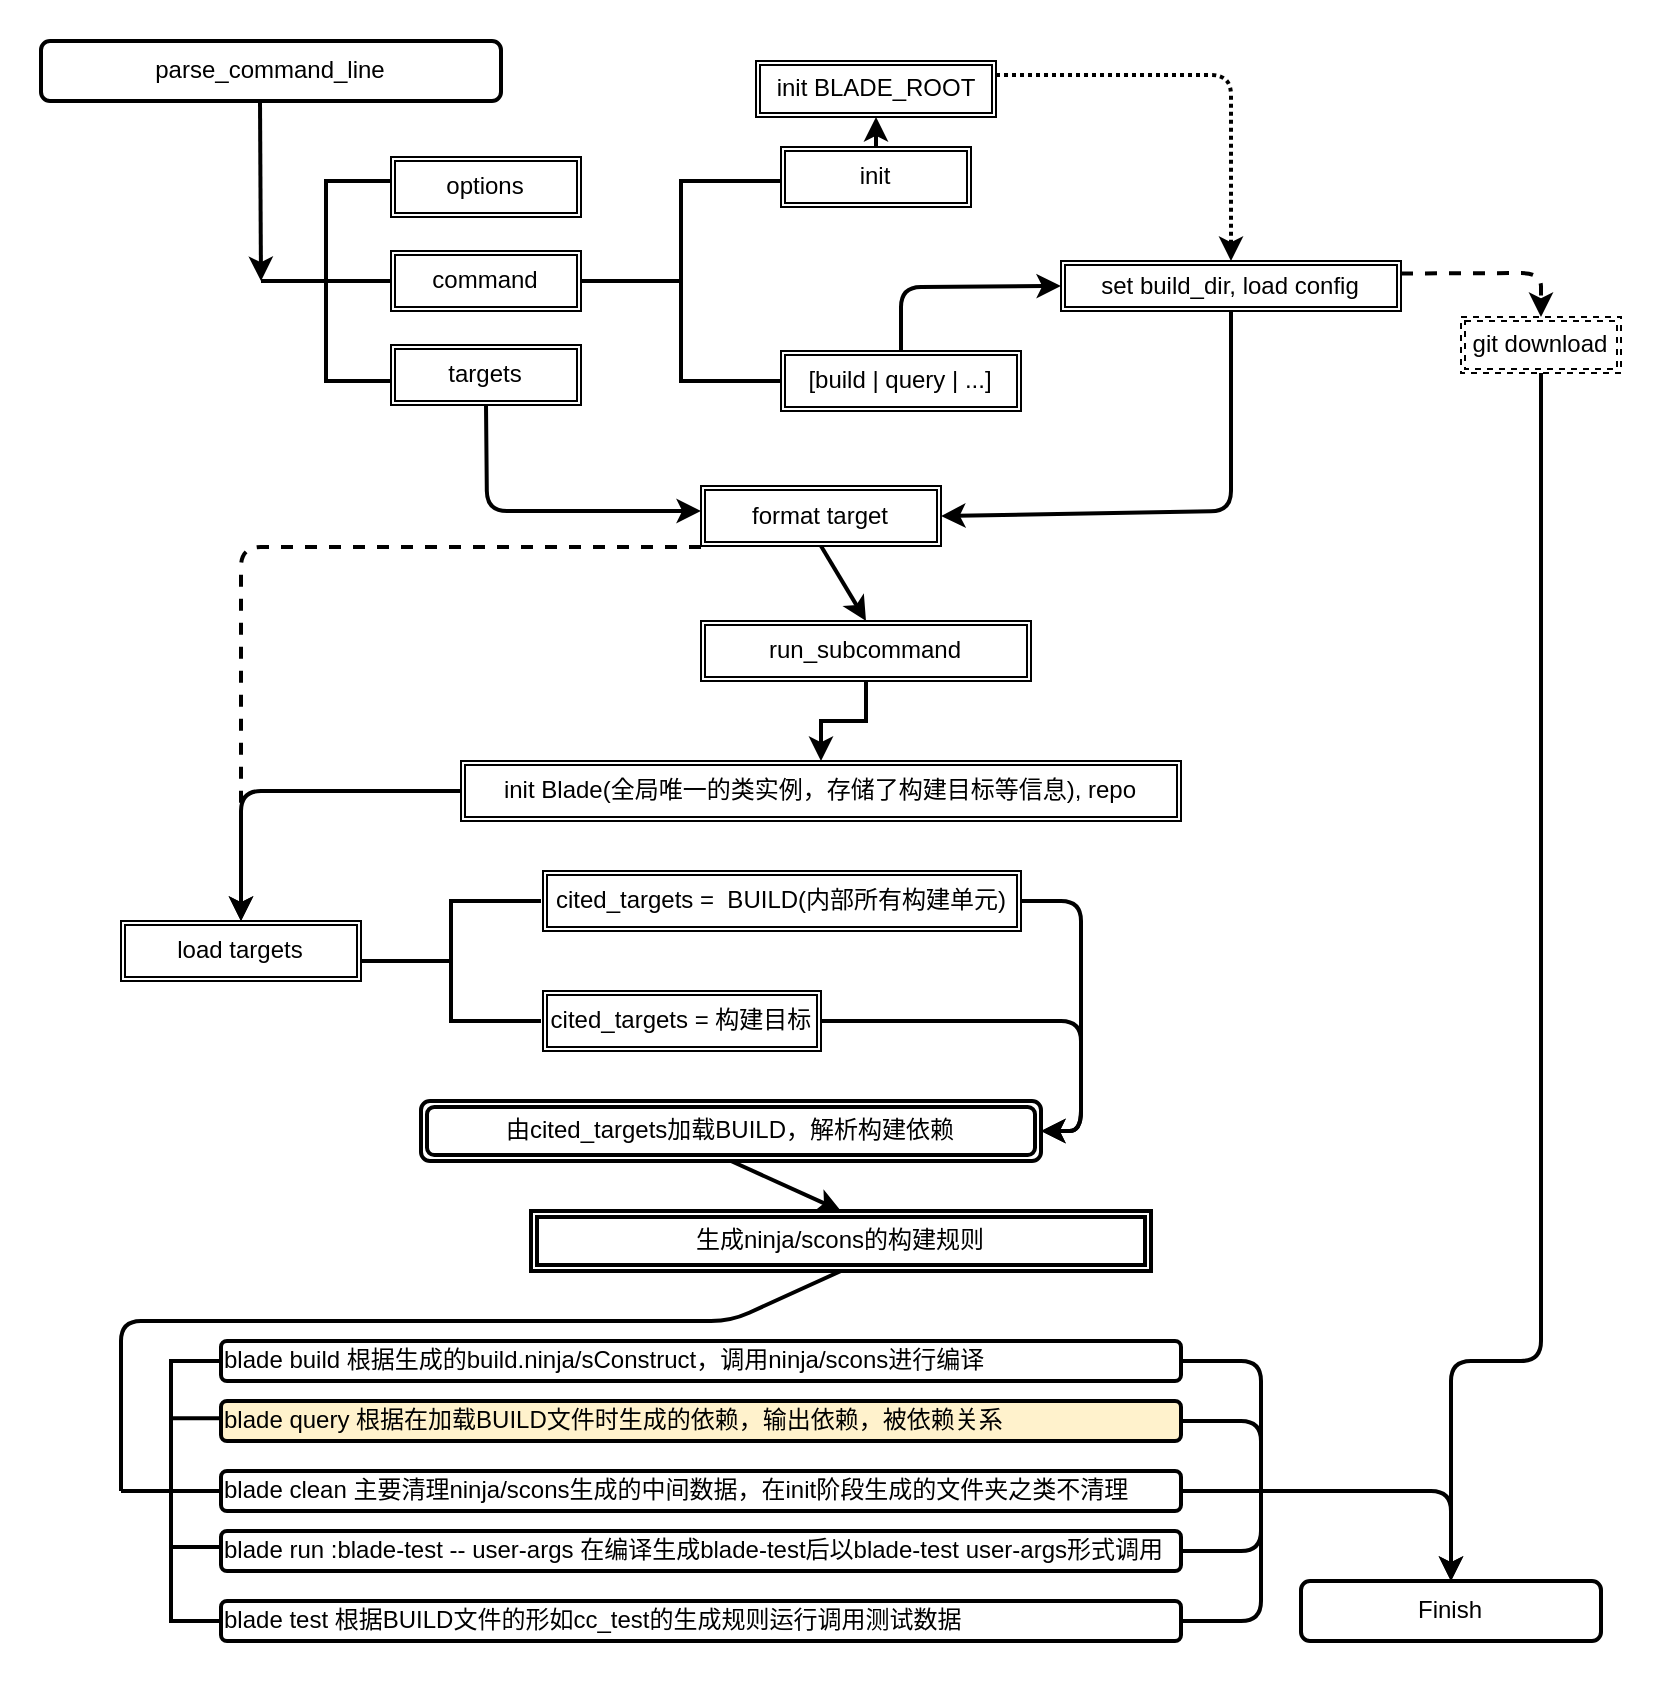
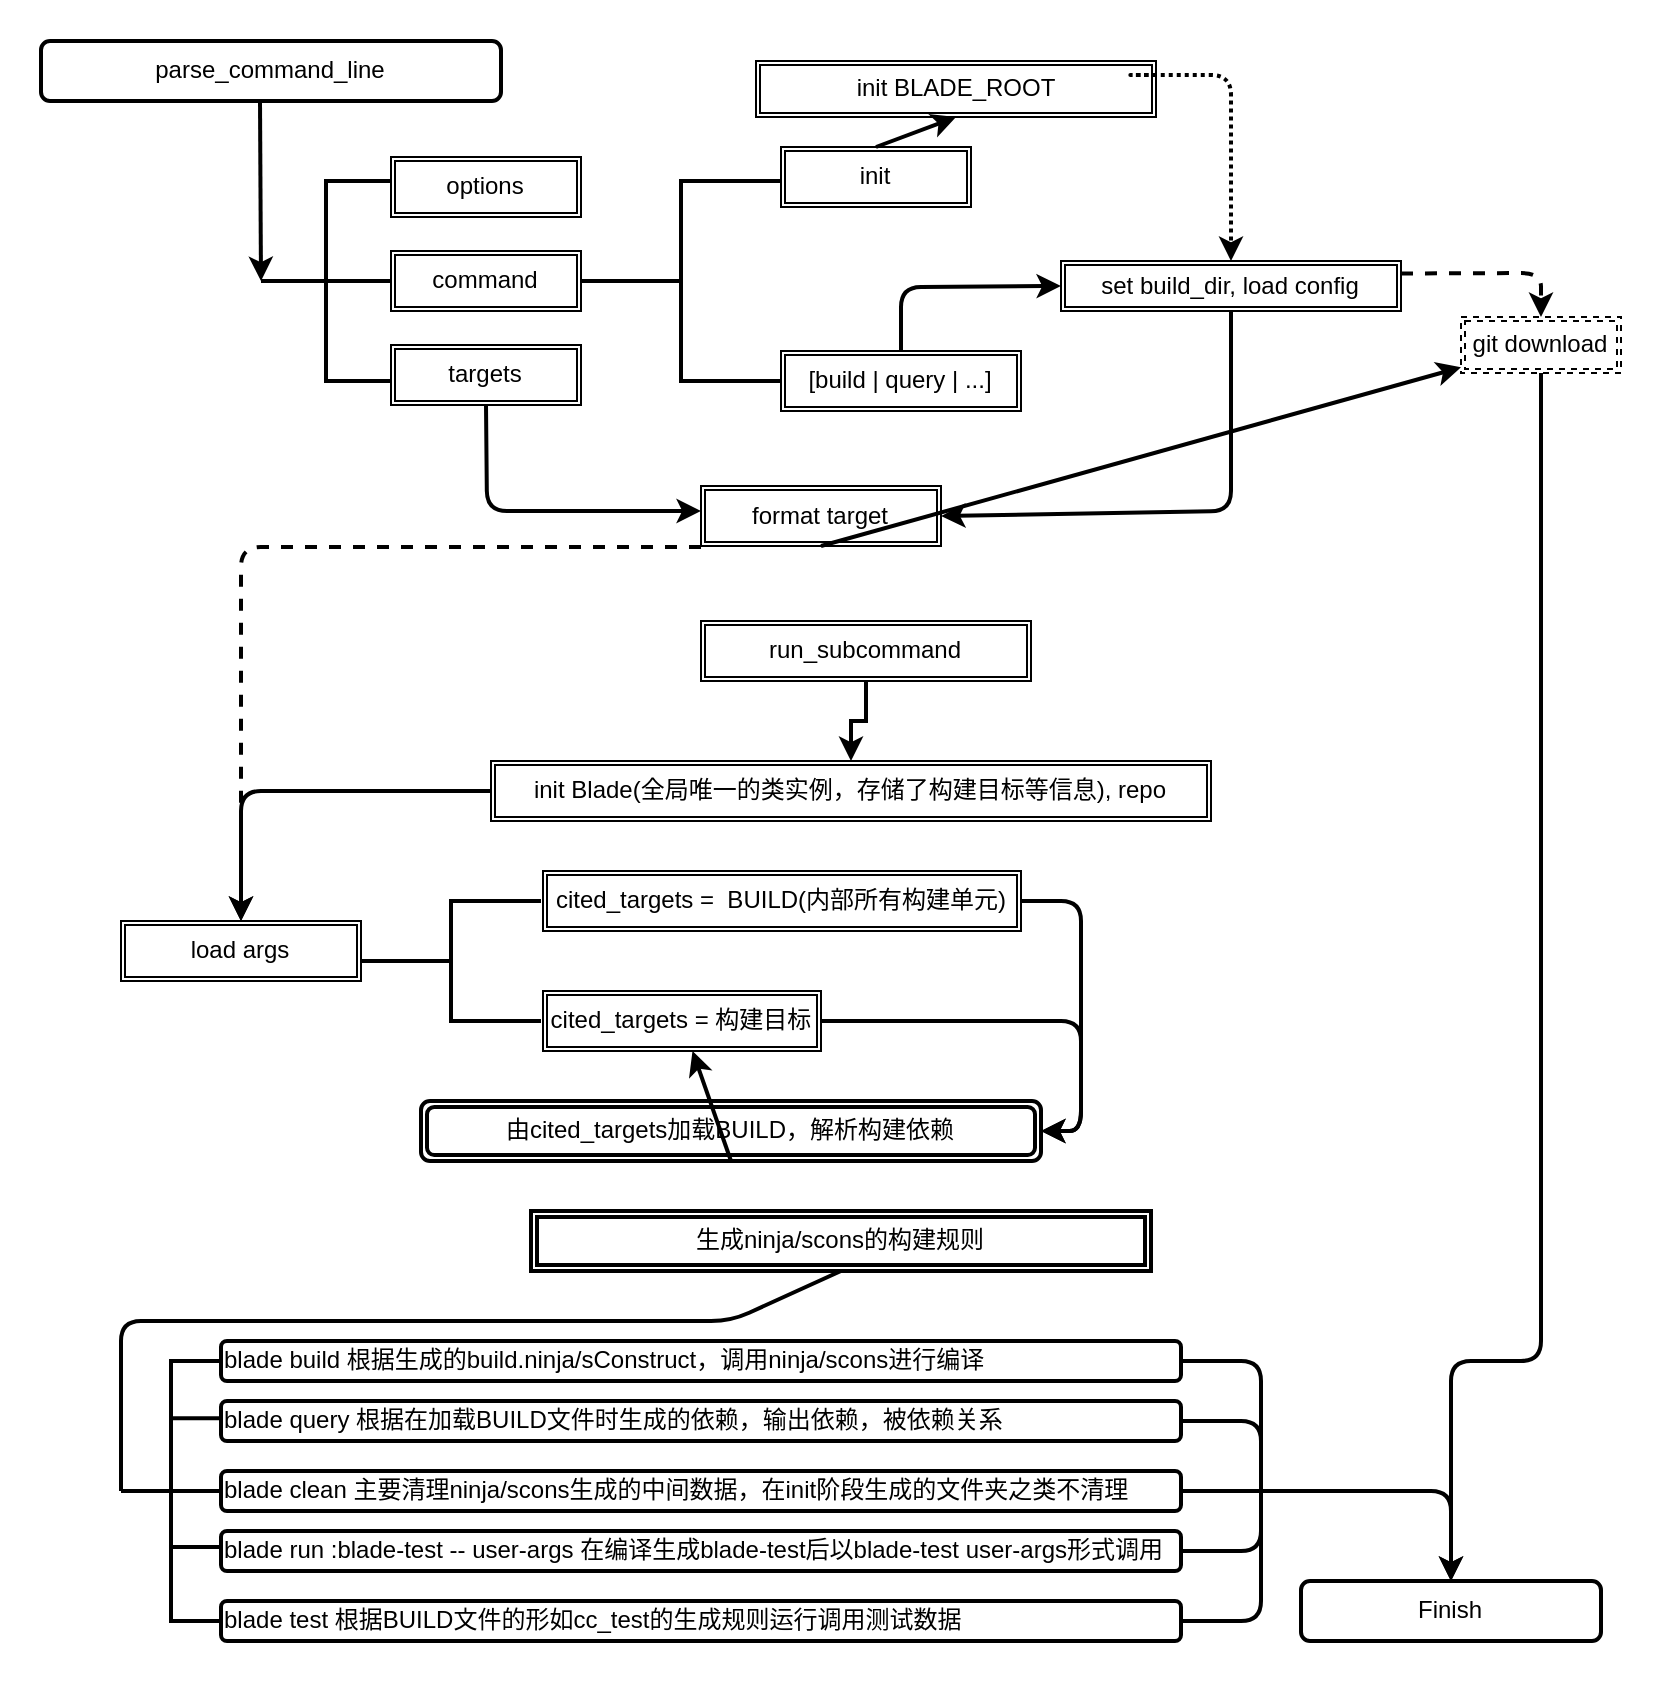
node "init BLADE_ROOT": size 240x56 -> 400x56
edge "format target" -> "run_subcommand": now "format target" -> "git download"
node "init Blade(全局唯一的类实例，存储了构建目标等信息), repo": moved (821, 791) -> (851, 791)
node "load targets": label "load targets" -> "load args"
edge "由cited_targets加载BUILD，解析构建依赖" -> "生成ninja/scons的构建规则": now "由cited_targets加载BUILD，解析构建依赖" -> "cited_targets = 构建目标"
node "blade query 根据在加载BUILD文件时生成的依赖，输出依赖，被依赖关系": fillcolor #fff2cc -> #ffffff
